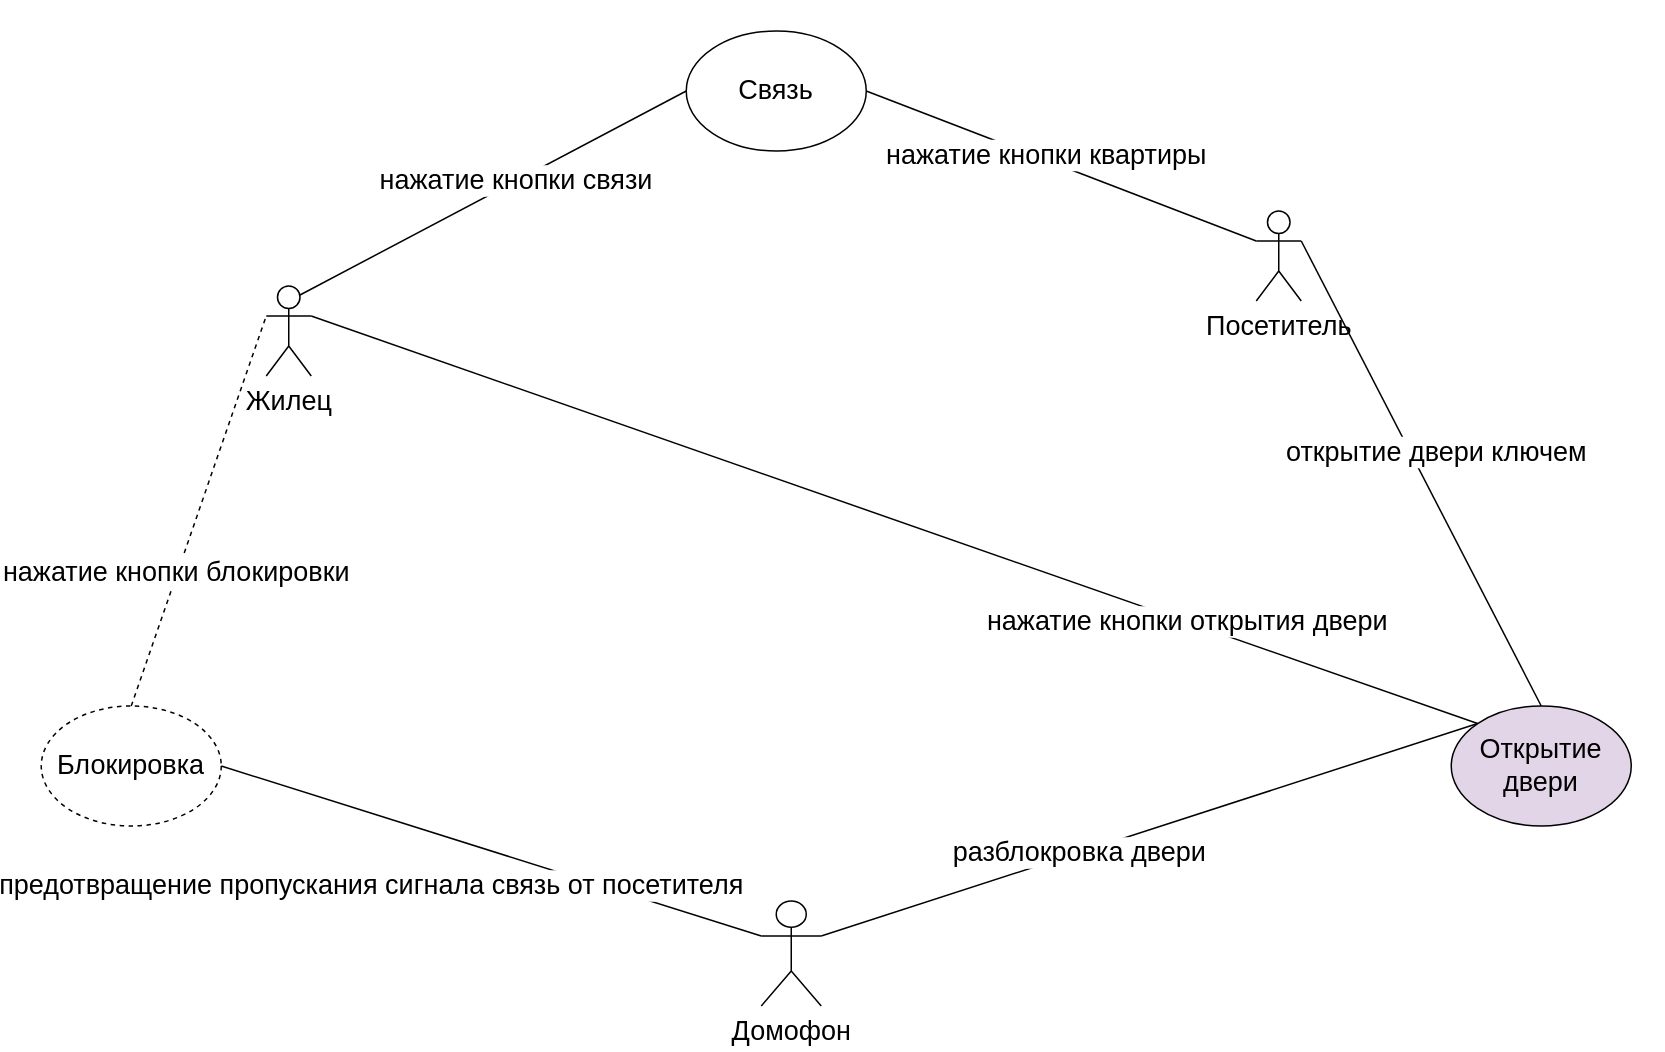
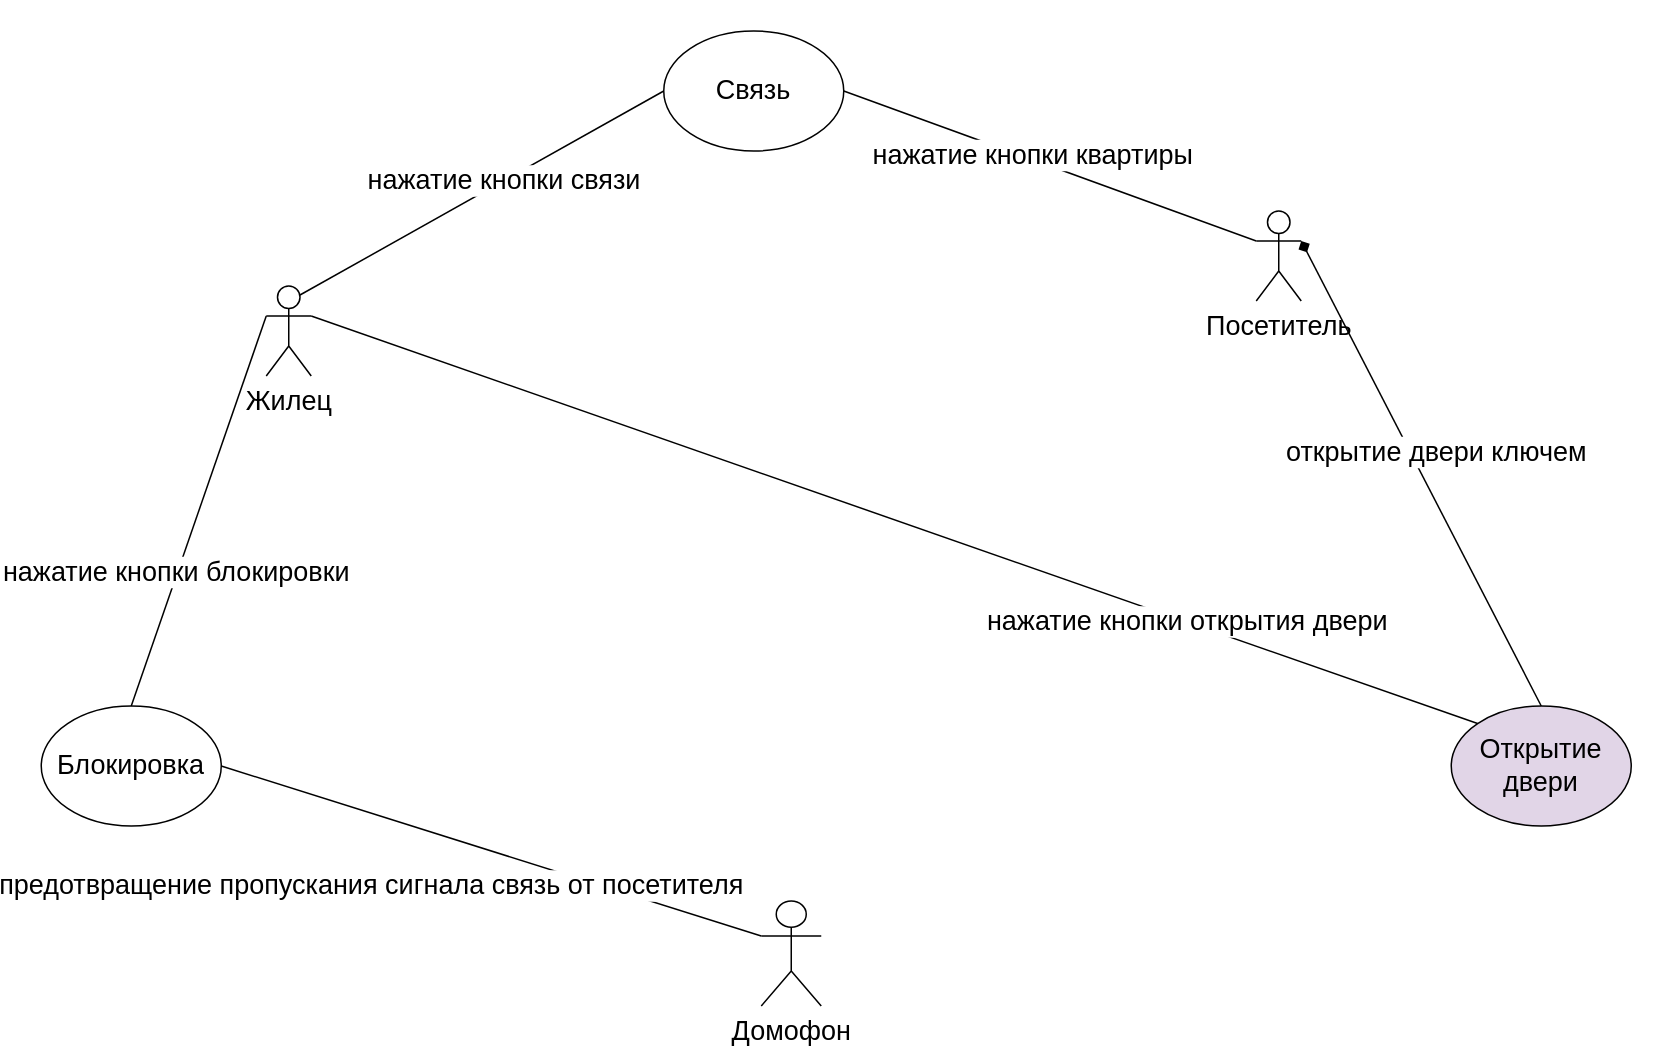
node "Связь": moved (776, 91) -> (754, 91)
edge "Посетитель" -- "Открытие двери": arrowhead none -> diamond
edge "Жилец" -- "Блокировка": style dashed -> solid
node "Блокировка": style dashed -> solid
edge "Открытие двери" -- "Домофон": removed, label "разблокровка двери"
